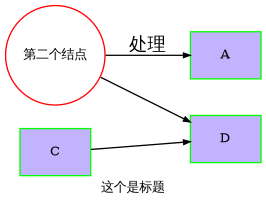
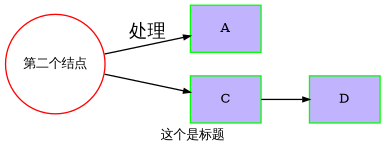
edge "第二个结点" -> "D": now "第二个结点" -> "C"
